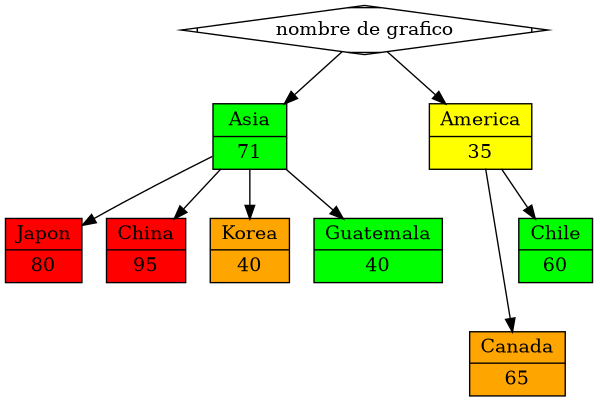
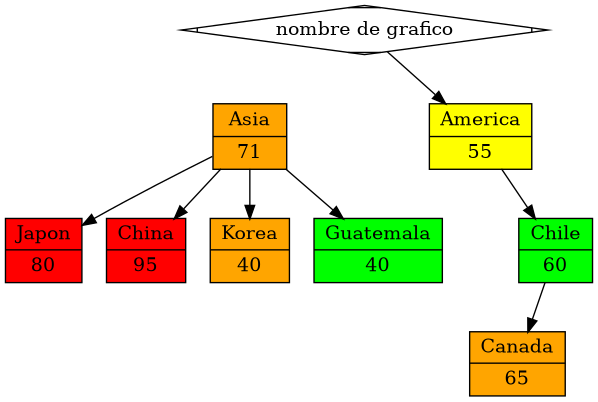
edge "nombre de grafico" -> "Asia": removed
node "Asia": fillcolor green -> orange
node "America": text "35" -> "55"
edge "America" -> "Canada": now "Chile" -> "Canada"
